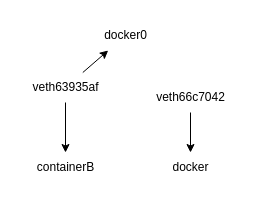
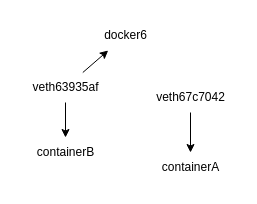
node "docker0": label "docker0" -> "docker6"
node "veth66c7042": label "veth66c7042" -> "veth67c7042"
node "containerB": moved (66, 168) -> (66, 153)
node "docker": label "docker" -> "containerA"
